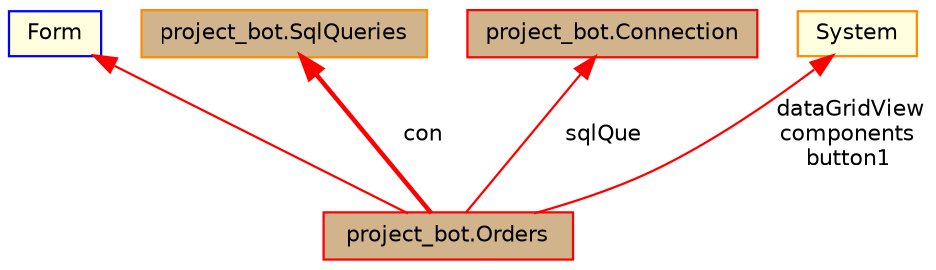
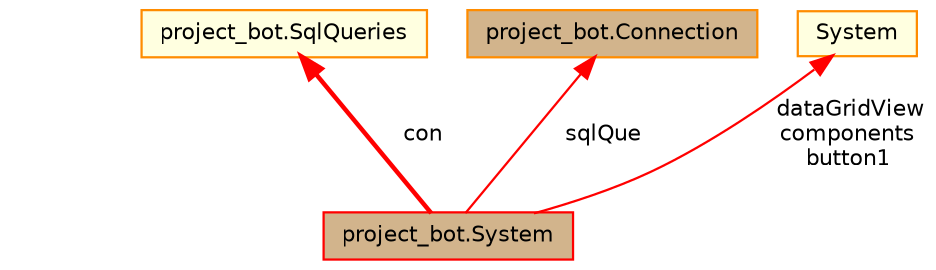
node "Form": removed
node "project_bot.SqlQueries": fillcolor tan -> lightyellow
node "project_bot.Connection": color red -> darkorange
node "project_bot.Orders": label "project_bot.Orders" -> "project_bot.System"
